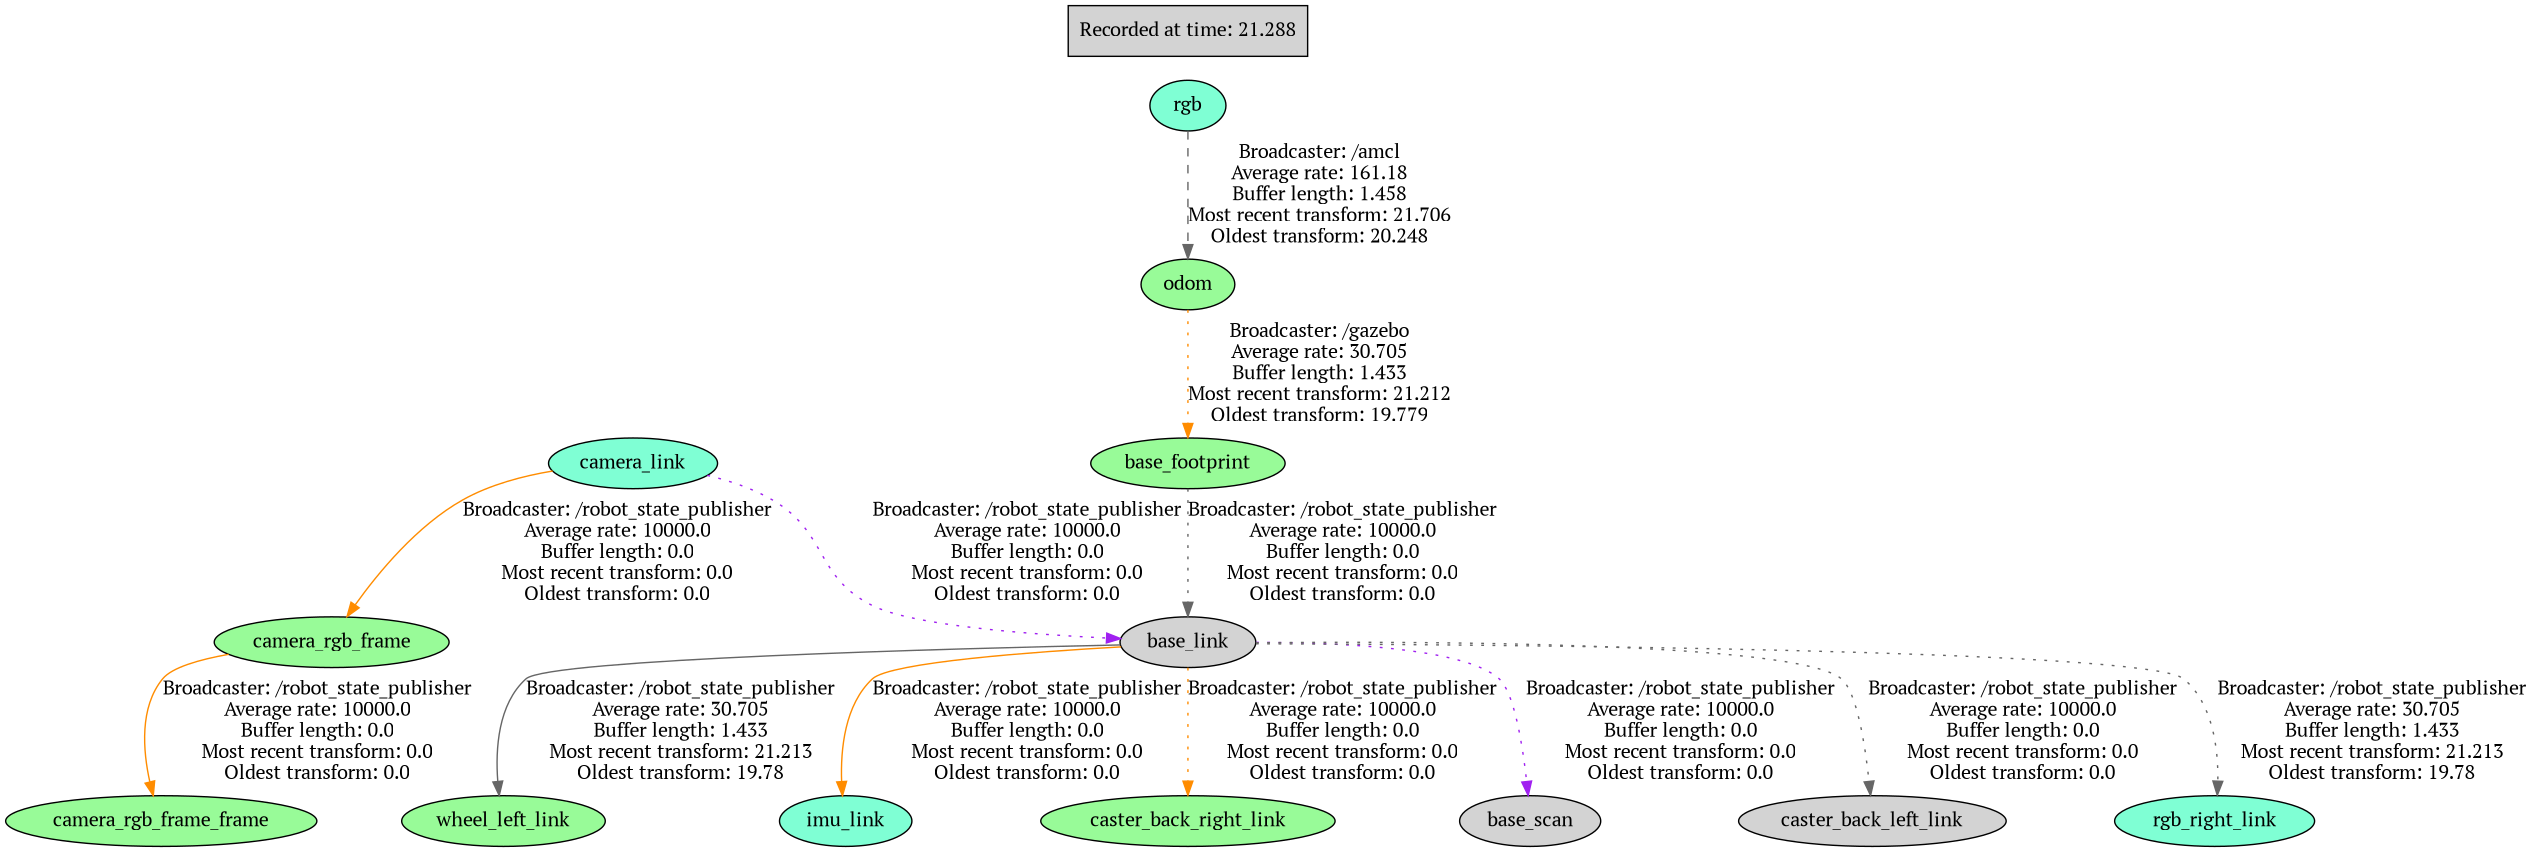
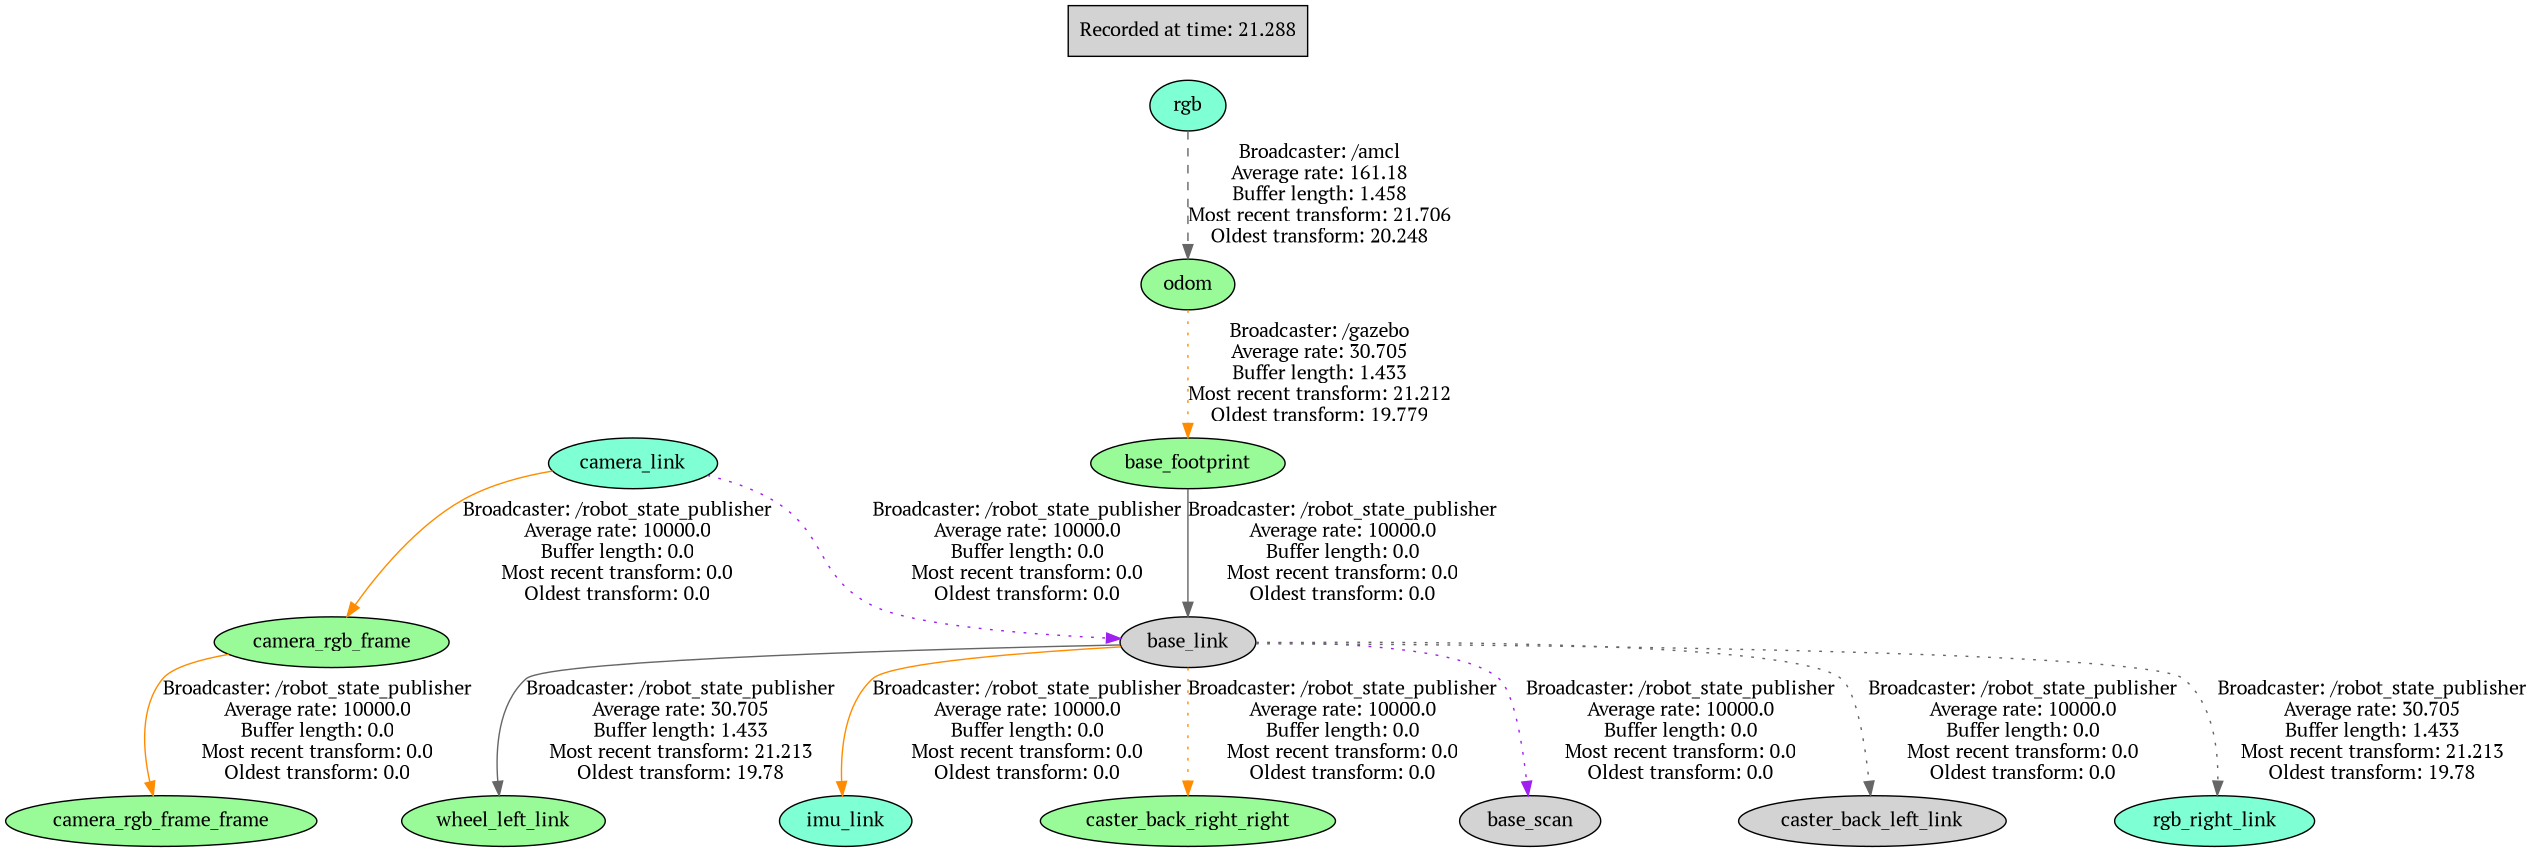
edge "base_footprint" -> "base_link": style dotted -> solid
node "caster_back_right_link": label "caster_back_right_link" -> "caster_back_right_right"
